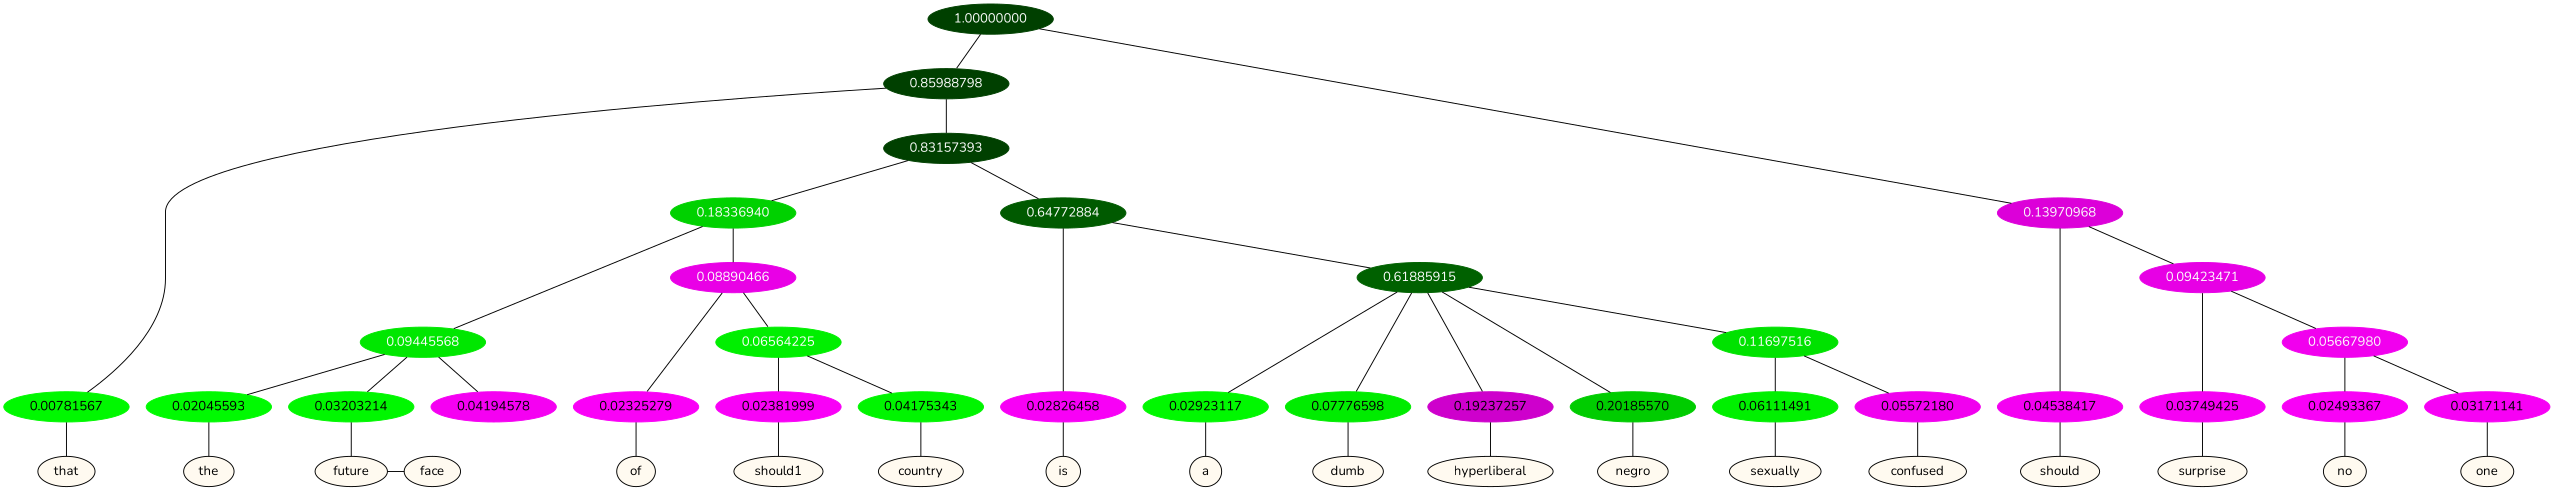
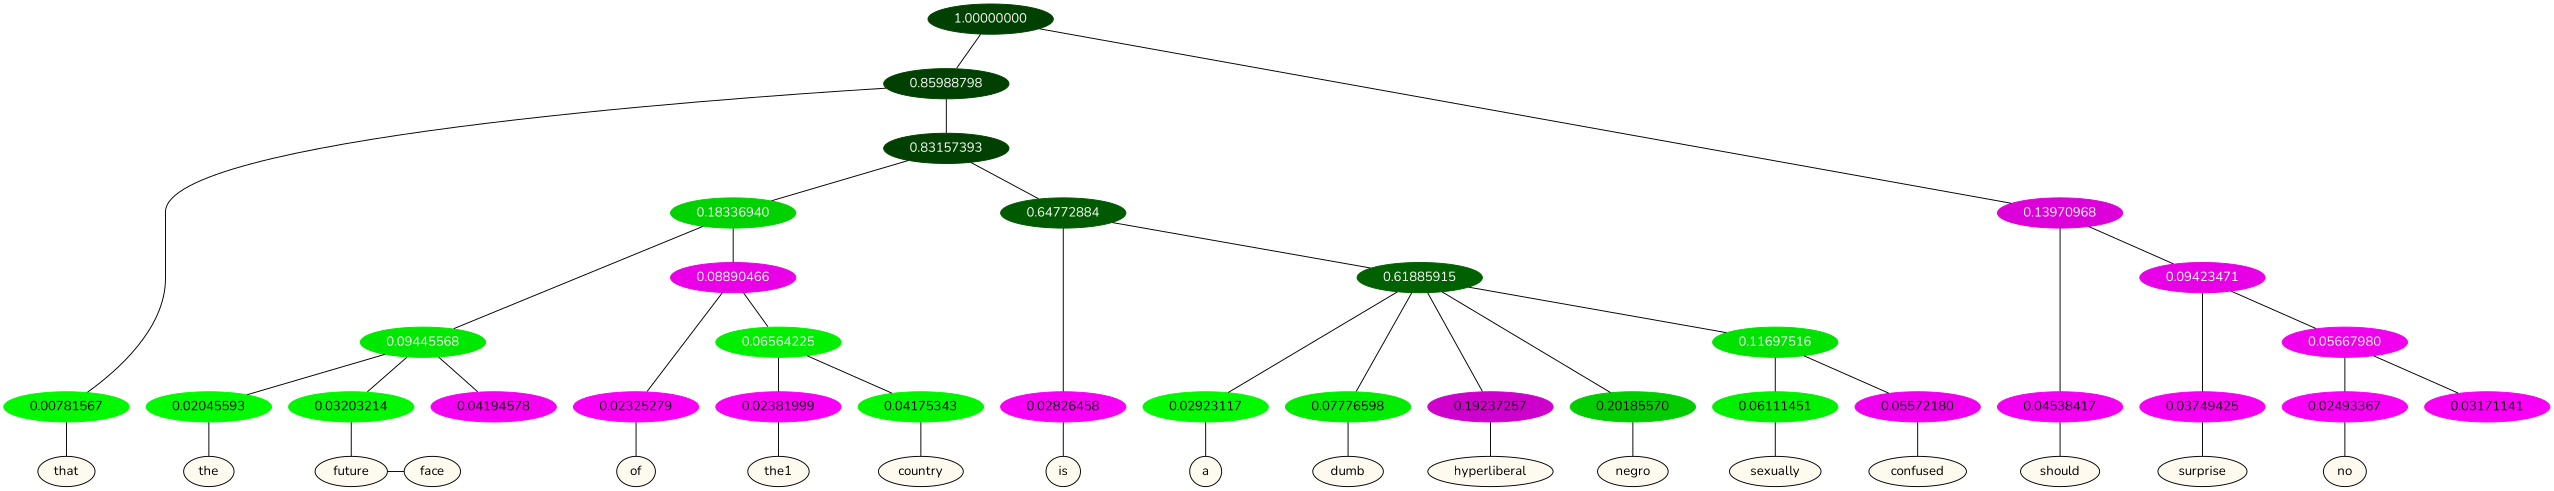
node "0.06111491": label "0.06111491" -> "0.06111451"
node "should1": label "should1" -> "the1"
node "one": removed
